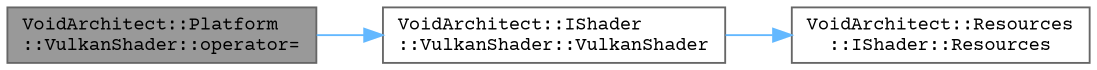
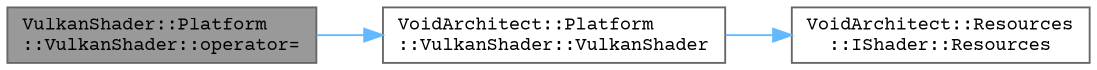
node "VoidArchitect::Platform ::VulkanShader::operator=": label "VoidArchitect::Platform ::VulkanShader::operator=" -> "VulkanShader::Platform ::VulkanShader::operator="
node "VoidArchitect::IShader ::VulkanShader::VulkanShader": label "VoidArchitect::IShader ::VulkanShader::VulkanShader" -> "VoidArchitect::Platform ::VulkanShader::VulkanShader"
